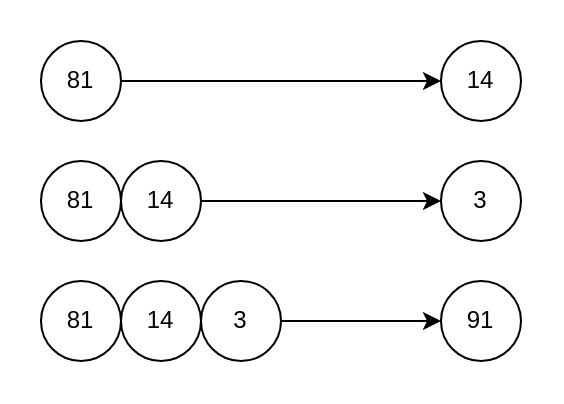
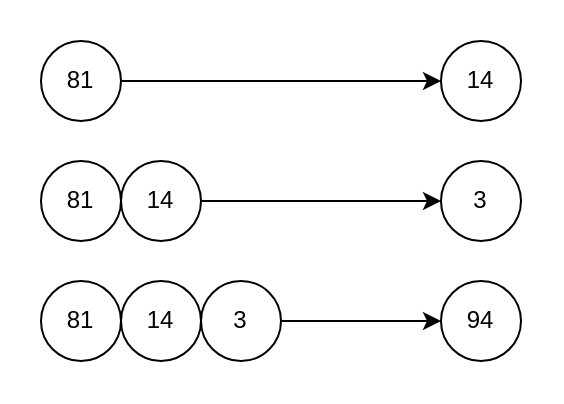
node "91": label "91" -> "94"
